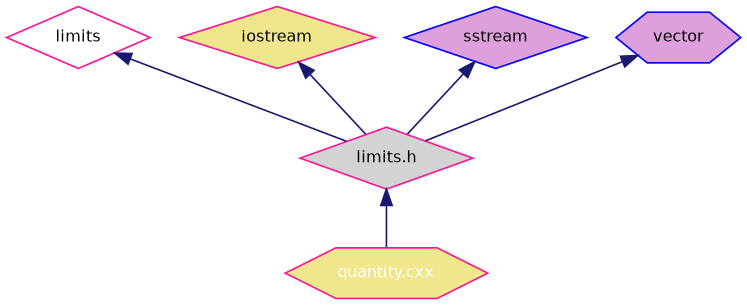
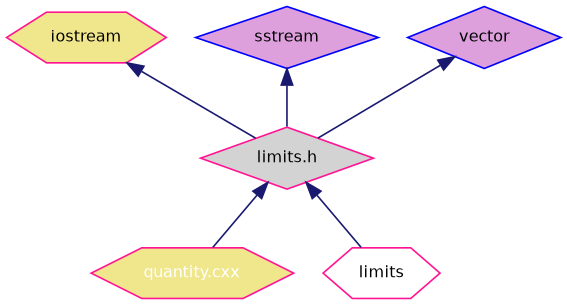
node "limits": shape diamond -> hexagon
node "iostream": shape diamond -> hexagon
node "vector": shape hexagon -> diamond
edge "limits.h" -> "limits": reversed
